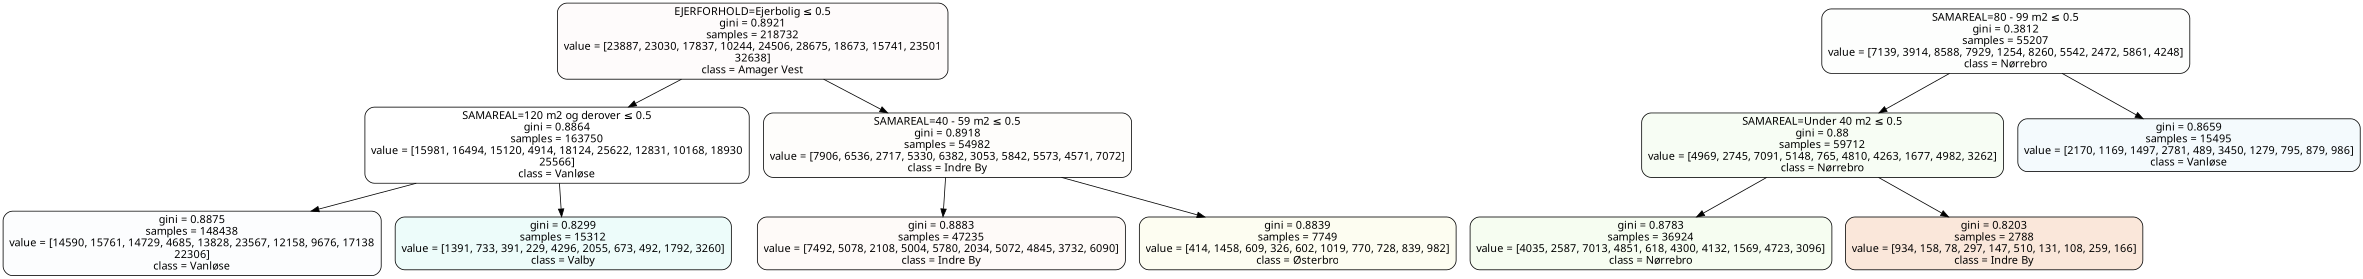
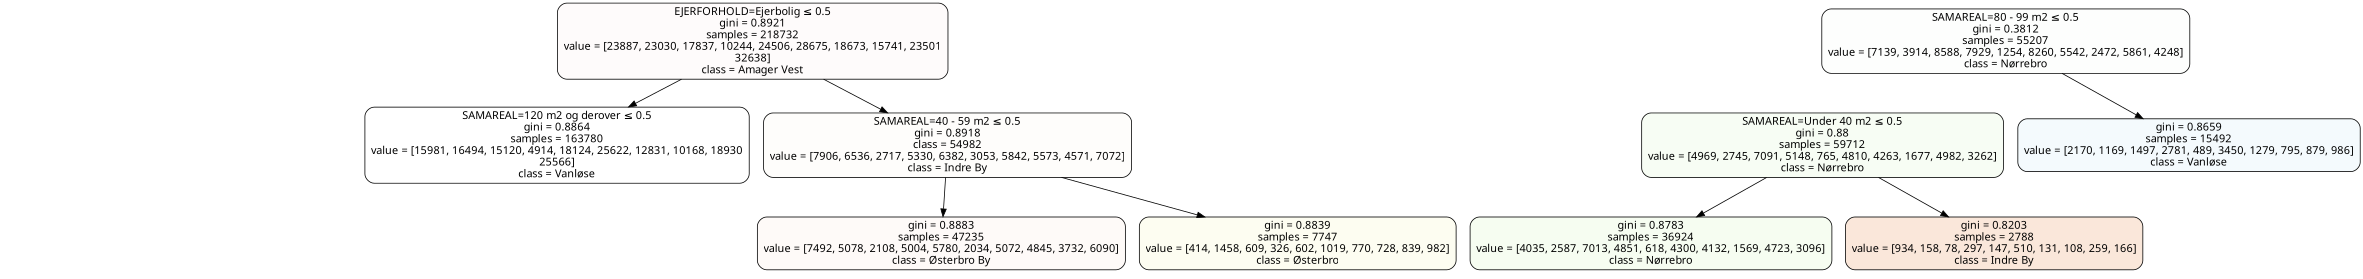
edge "SAMAREAL=80 - 99 m2 ≤ 0.5" -> "SAMAREAL=Under 40 m2 ≤ 0.5": removed
node "SAMAREAL=120 m2 og derover ≤ 0.5": text "samples = 163750" -> "samples = 163780"
node "gini = 0.8659": text "samples = 15495" -> "samples = 15492"
node "SAMAREAL=40 - 59 m2 ≤ 0.5": text "samples = 54982" -> "class = 54982"
node "gini = 0.8839": text "samples = 7749" -> "samples = 7747"
node "gini = 0.8875": removed
node "gini = 0.8299": removed
node "gini = 0.8883": text "class = Indre By" -> "class = Østerbro By"
